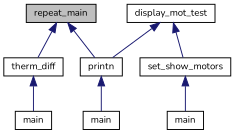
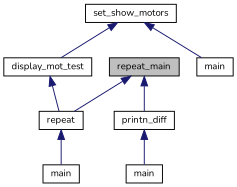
edge "set_show_motors" -> "display_mot_test": reversed
node "therm_diff": label "therm_diff" -> "printn_diff"
node "printn": label "printn" -> "repeat"
